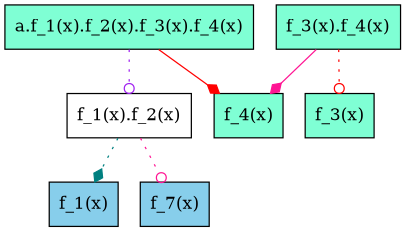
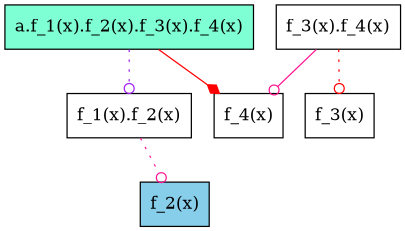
node "f_3(x).f_4(x)": fillcolor aquamarine -> white
edge "f_3(x).f_4(x)" -> "f_4(x)": arrowhead diamond -> odot
node "f_4(x)": fillcolor aquamarine -> white
node "f_3(x)": fillcolor aquamarine -> white
node "f_1(x)": removed
node "f_7(x)": label "f_7(x)" -> "f_2(x)"
